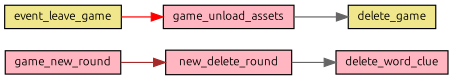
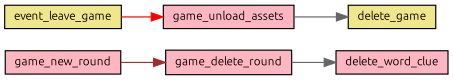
node "new_delete_round": label "new_delete_round" -> "game_delete_round"
